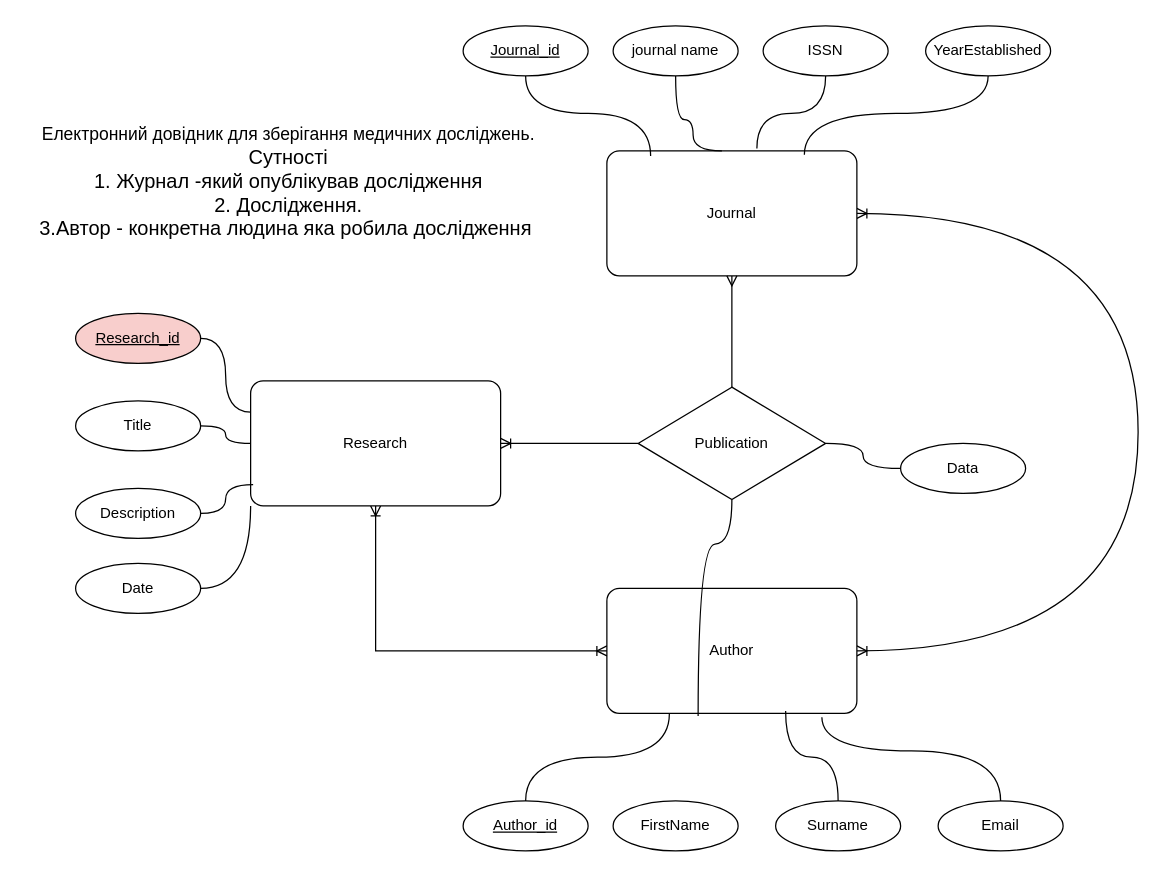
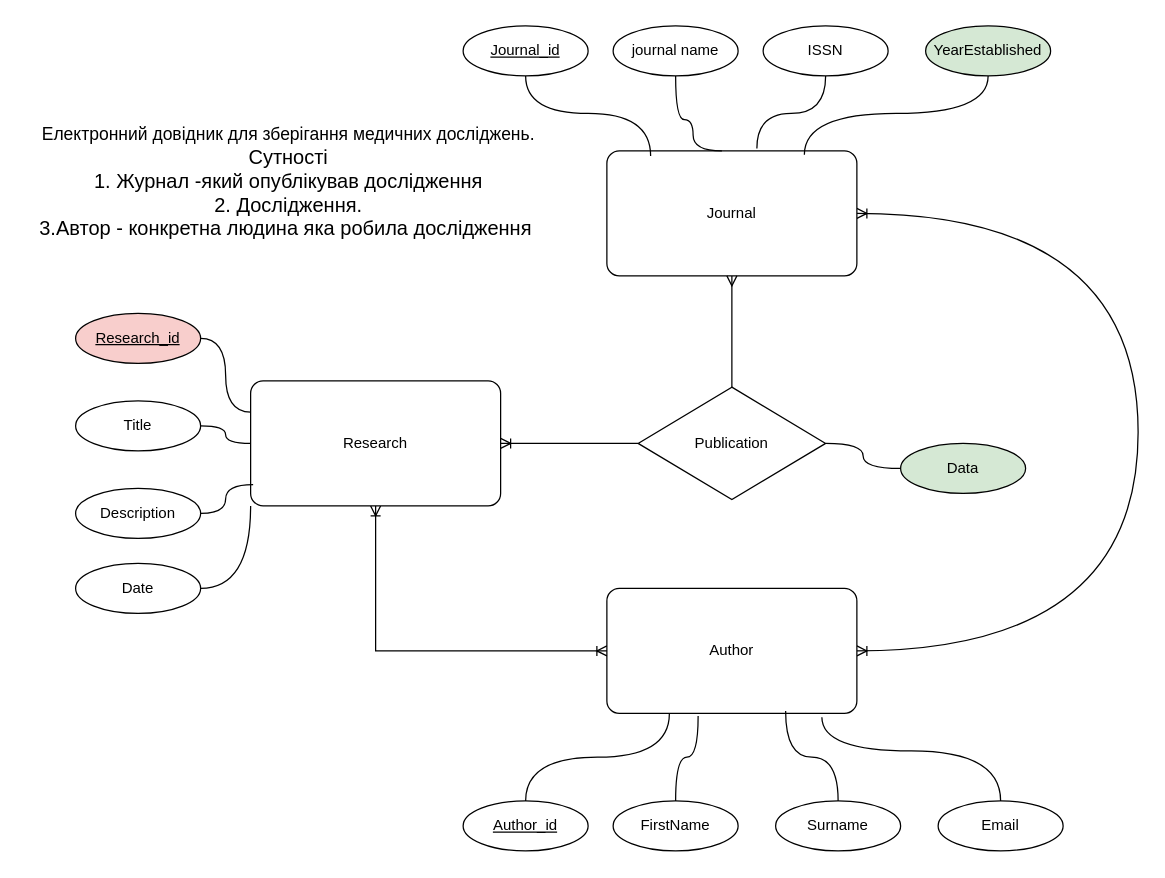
node "YearEstablished": fillcolor #ffffff -> #d5e8d4
node "Data": fillcolor #ffffff -> #d5e8d4
edge "Publication" -- "Author": now "FirstName" -- "Author"
